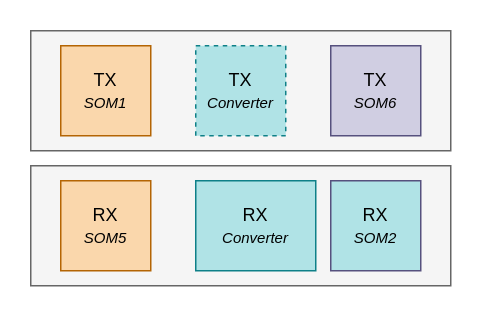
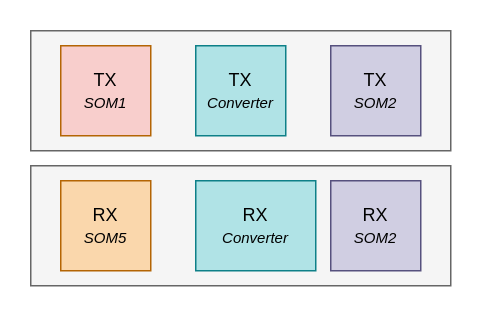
node "TX SOM1": fillcolor #fad7ac -> #f8cecc
node "TX Converter": style dashed -> solid
node "TX SOM6": label "TX SOM6" -> "TX SOM2"
node "RX SOM2": fillcolor #b0e3e6 -> #d0cee2
